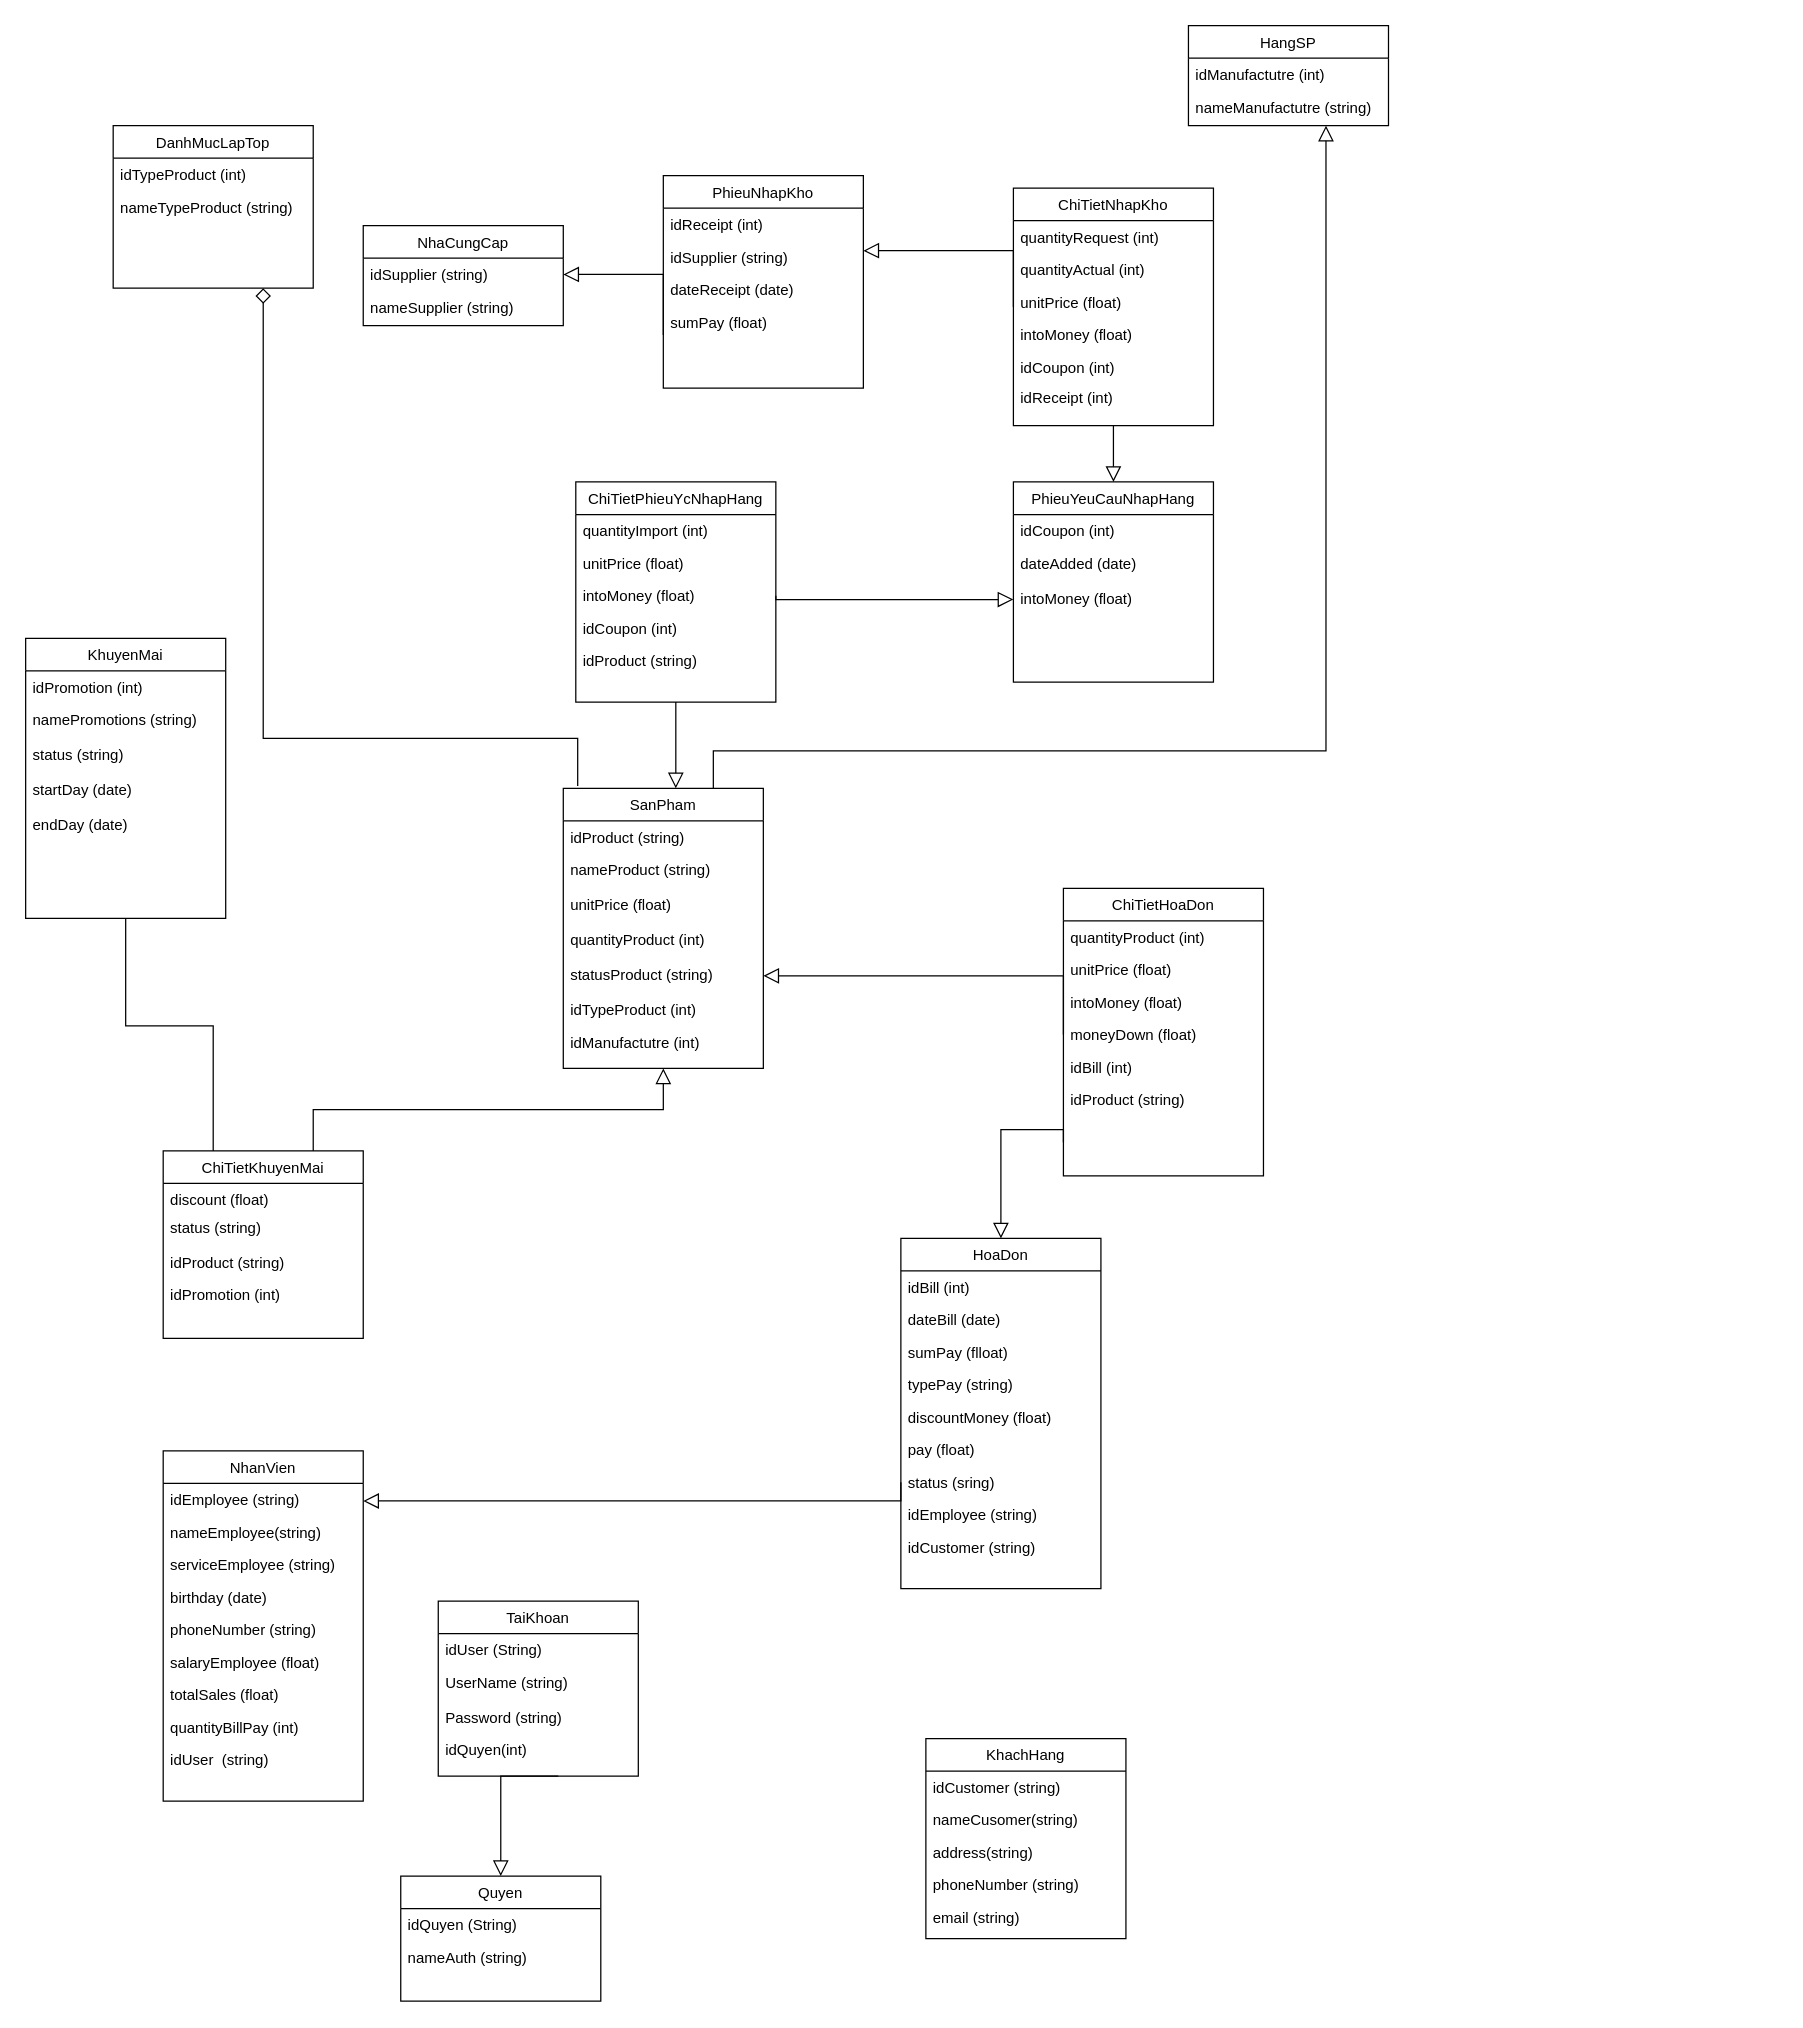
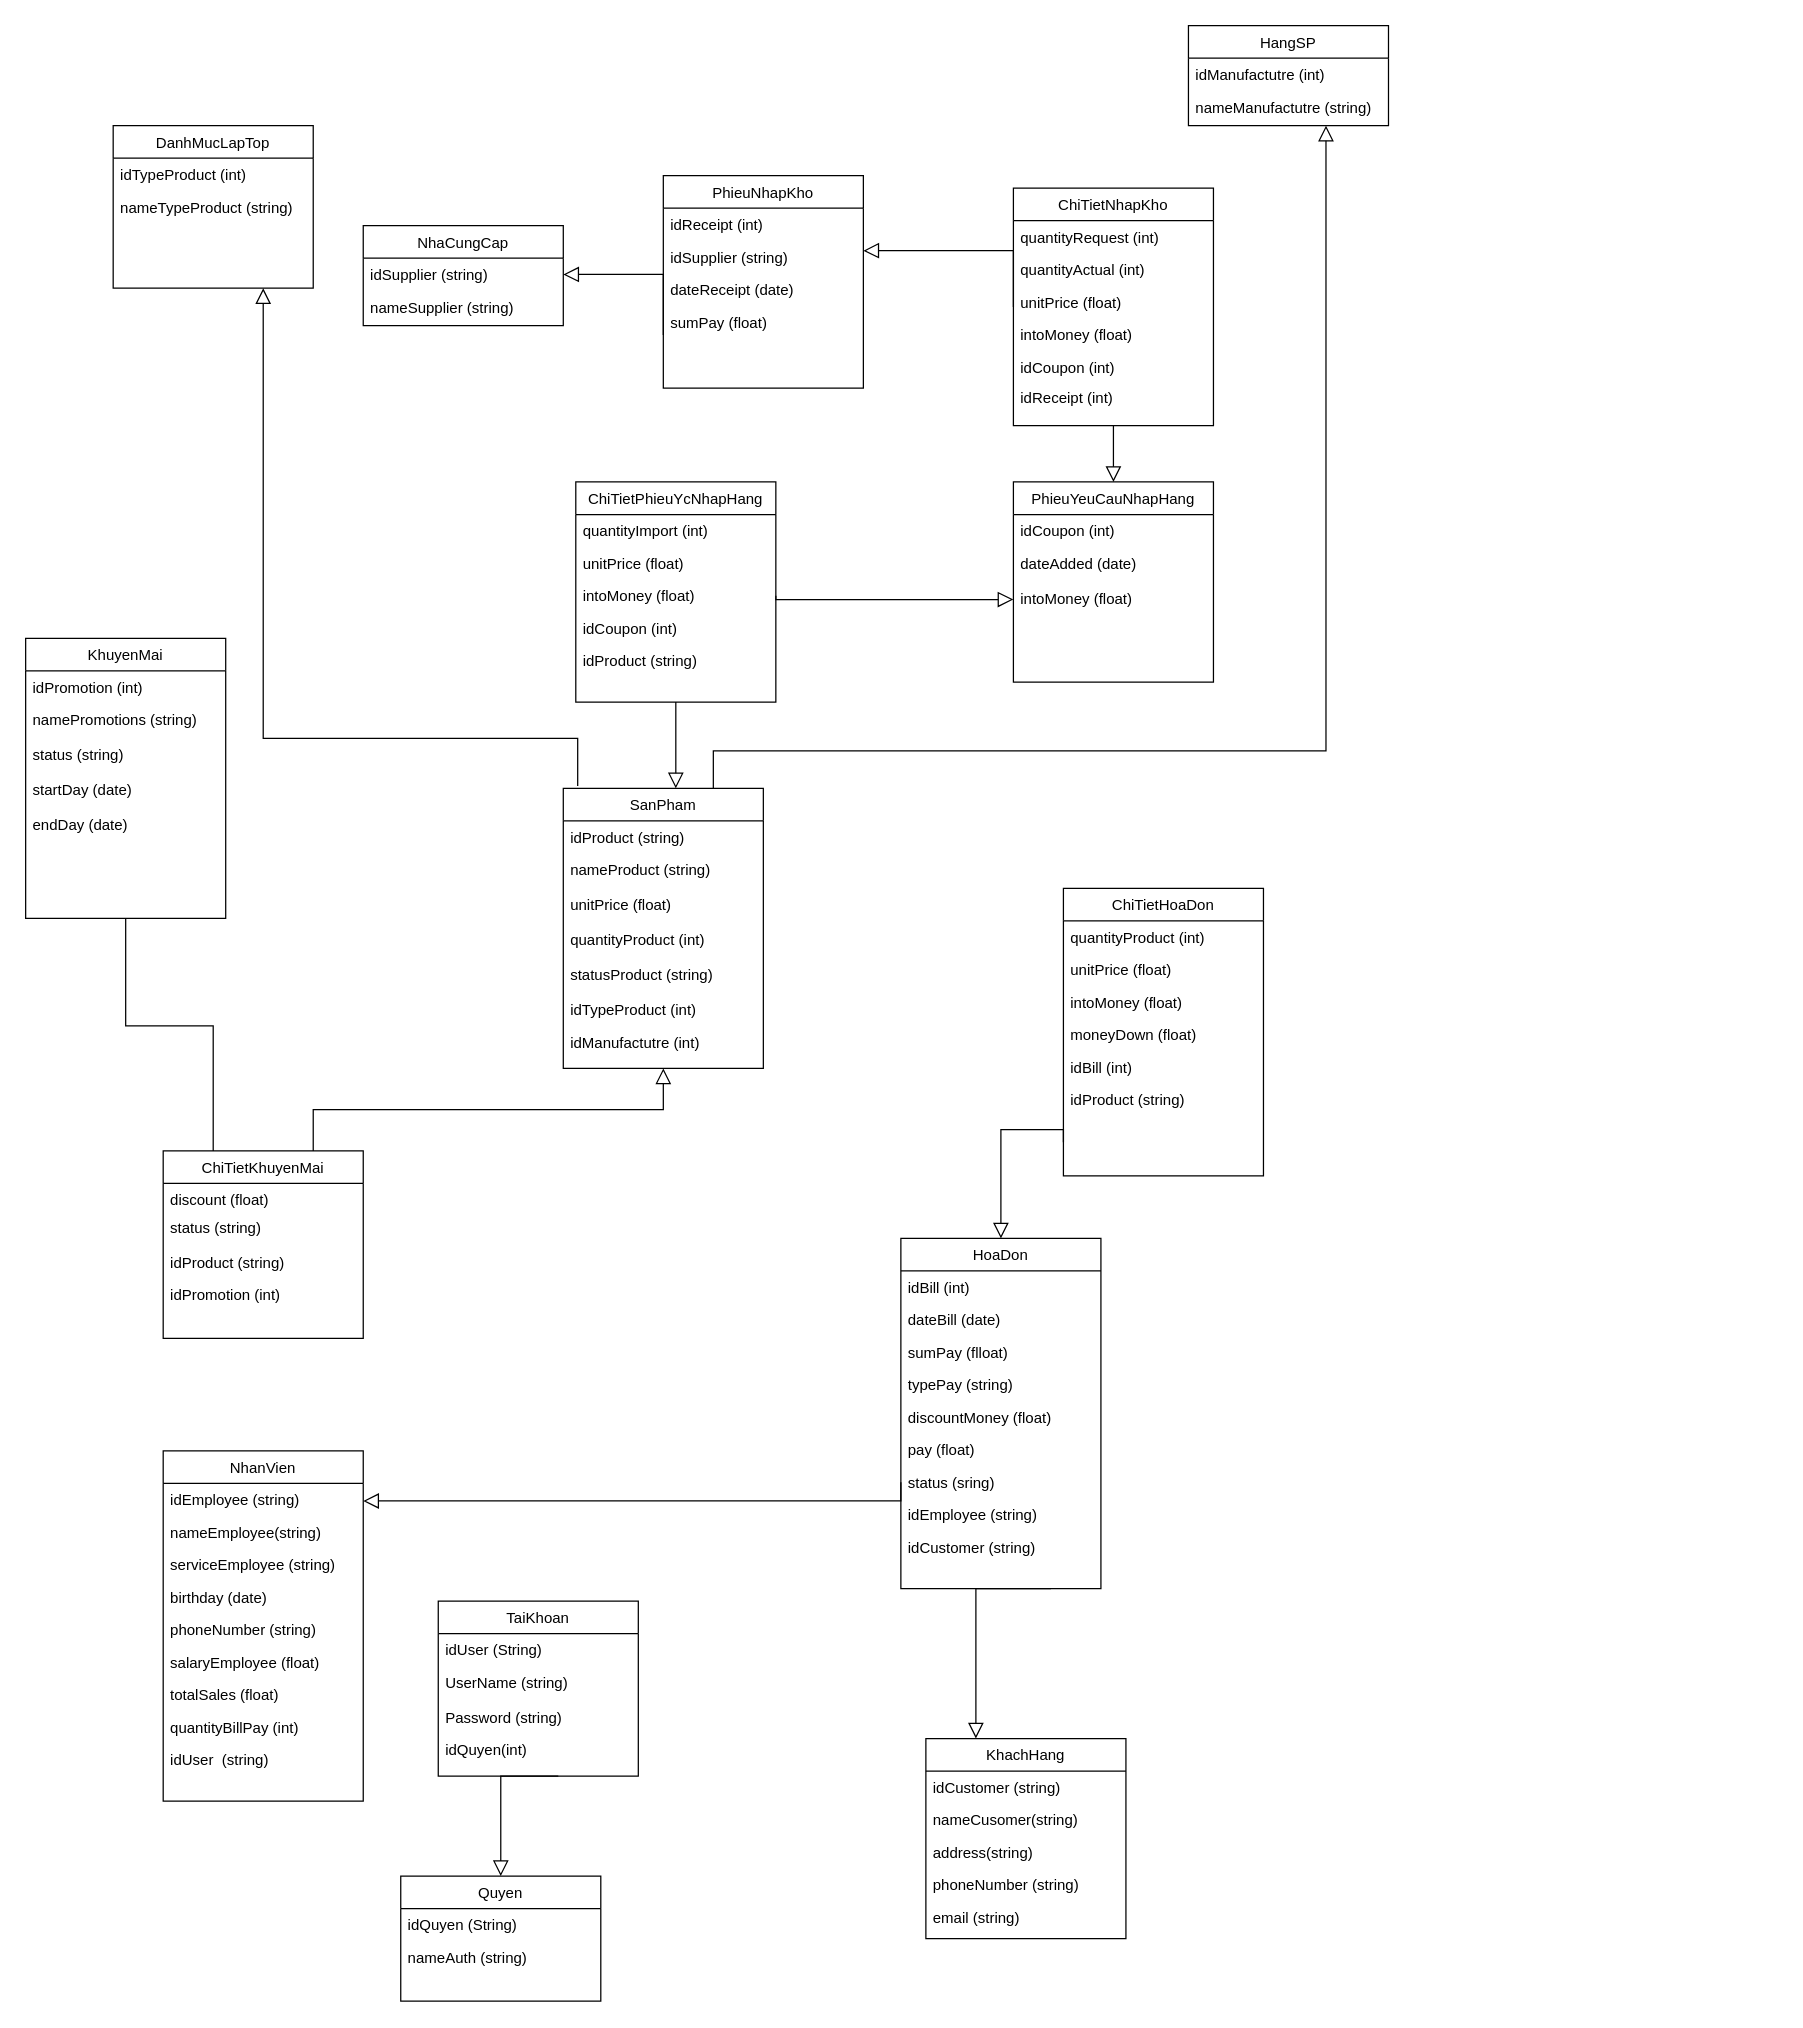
edge "SanPham" -> "DanhMucLapTop": arrowhead diamond -> block
edge "moneyDown (float)" -> "statusProduct (string)": removed
edge "HoaDon" -> "KhachHang": added
